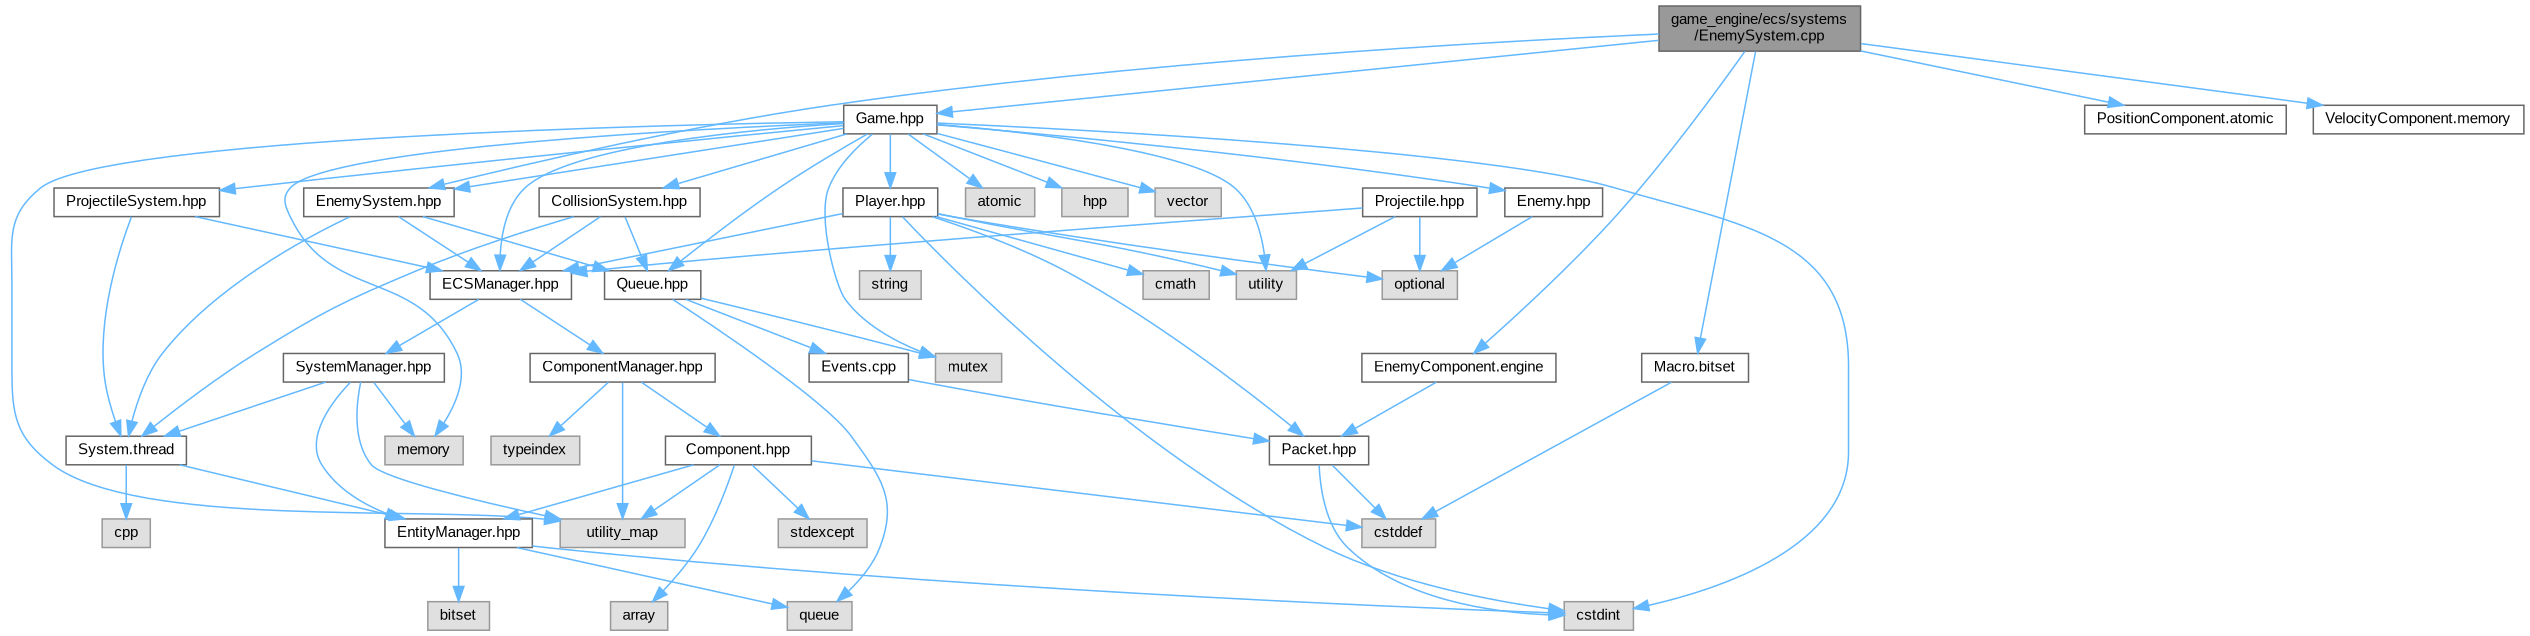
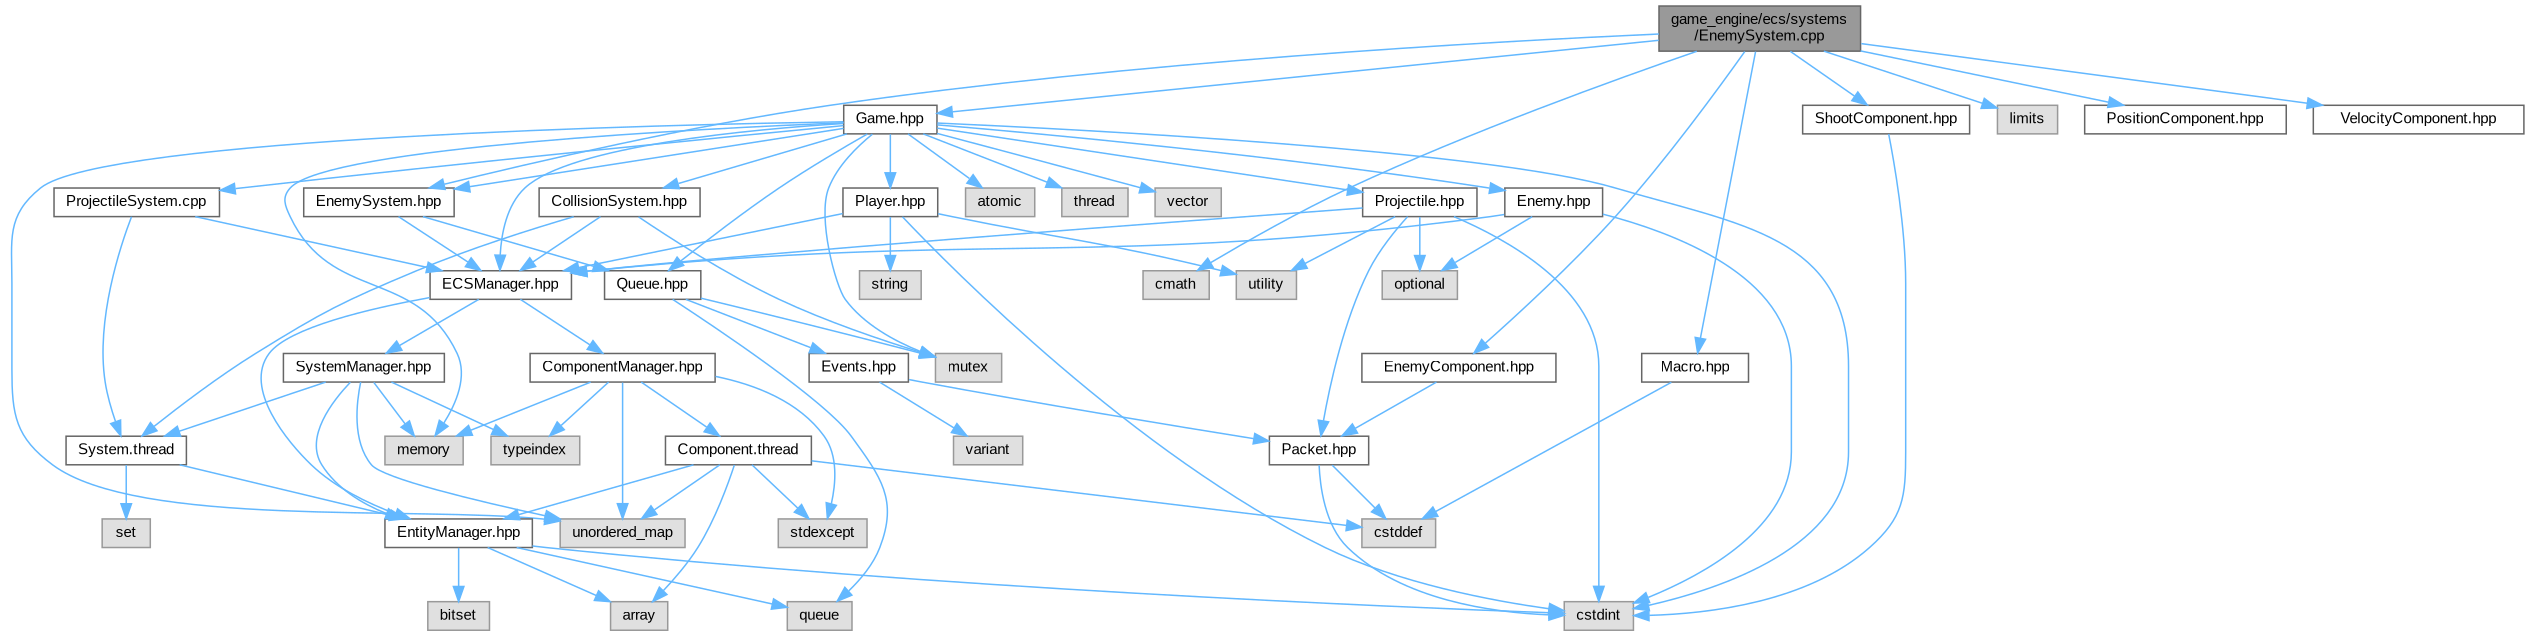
node "ShootComponent.hpp": added
node "limits": added
node "PositionComponent.atomic": label "PositionComponent.atomic" -> "PositionComponent.hpp"
node "VelocityComponent.memory": label "VelocityComponent.memory" -> "VelocityComponent.hpp"
edge "Game.hpp" -> "utility": now "Game.hpp" -> "Projectile.hpp"
node "ProjectileSystem.hpp": label "ProjectileSystem.hpp" -> "ProjectileSystem.cpp"
node "hpp": label "hpp" -> "thread"
edge "CollisionSystem.hpp" -> "Queue.hpp": now "CollisionSystem.hpp" -> "mutex"
edge "Player.hpp" -> "cmath": now "game_engine/ecs/systems /EnemySystem.cpp" -> "cmath"
edge "Enemy.hpp" -> "ECSManager.hpp": added
edge "Player.hpp" -> "optional": removed
edge "EnemySystem.hpp" -> "System.thread": removed
edge "Player.hpp" -> "Packet.hpp": now "Projectile.hpp" -> "Packet.hpp"
edge "Projectile.hpp" -> "cstdint": added
node "Events.cpp": label "Events.cpp" -> "Events.hpp"
node "EnemyComponent.engine": label "EnemyComponent.engine" -> "EnemyComponent.hpp"
node "Macro.bitset": label "Macro.bitset" -> "Macro.hpp"
edge "ECSManager.hpp" -> "EntityManager.hpp": added
edge "Enemy.hpp" -> "cstdint": added
edge "SystemManager.hpp" -> "typeindex": added
edge "ComponentManager.hpp" -> "memory": added
edge "ComponentManager.hpp" -> "stdexcept": added
node "Component.hpp": label "Component.hpp" -> "Component.thread"
node "variant": added
node "cpp": label "cpp" -> "set"
node "utility_map": label "utility_map" -> "unordered_map"
edge "EntityManager.hpp" -> "array": added
